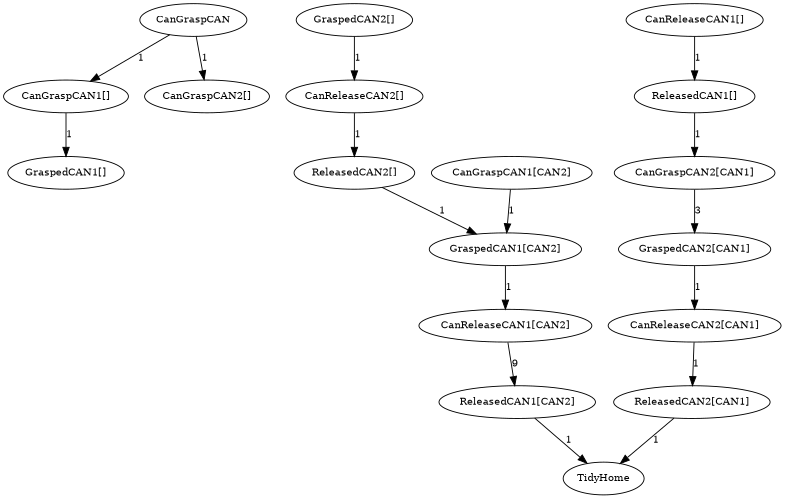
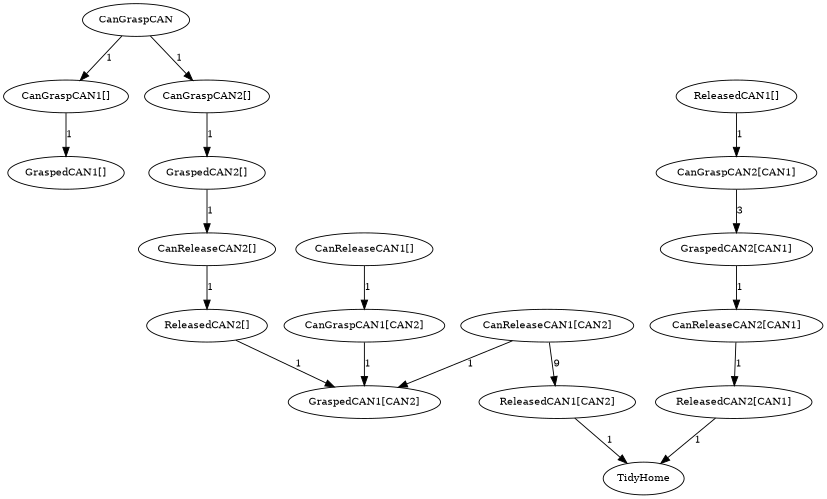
edge "CanReleaseCAN1[]" -> "ReleasedCAN1[]": now "CanReleaseCAN1[]" -> "CanGraspCAN1[CAN2]"
edge "CanGraspCAN2[]" -> "GraspedCAN2[]": added, label "1"
edge "GraspedCAN1[CAN2]" -> "CanReleaseCAN1[CAN2]": reversed
